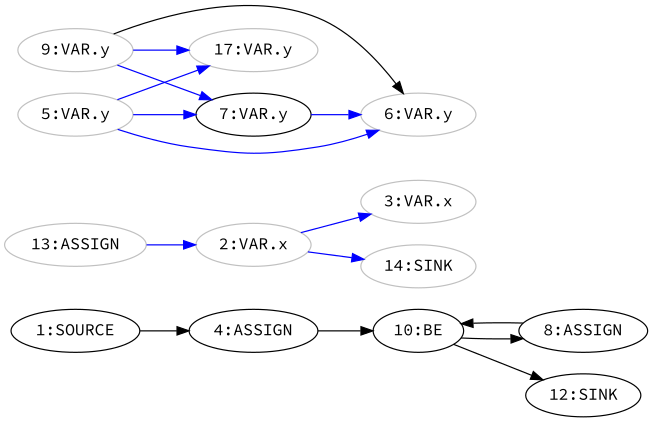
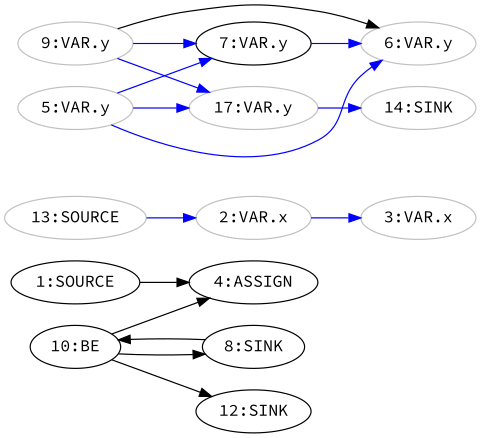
node "13:ASSIGN": label "13:ASSIGN" -> "13:SOURCE"
edge "2:VAR.x" -> "14:SINK": now "17:VAR.y" -> "14:SINK"
edge "4:ASSIGN" -> "10:BE": reversed
node "8:ASSIGN": label "8:ASSIGN" -> "8:SINK"
